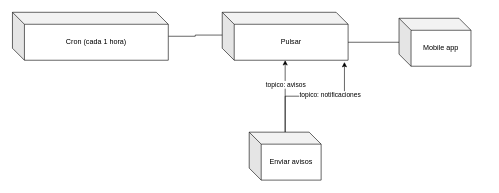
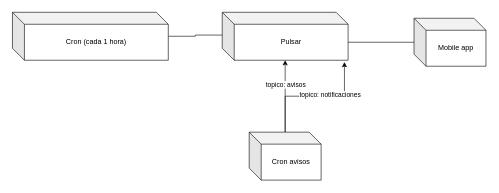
node "Mobile app": moved (435, 42) -> (450, 42)
node "Enviar avisos": label "Enviar avisos" -> "Cron avisos"
